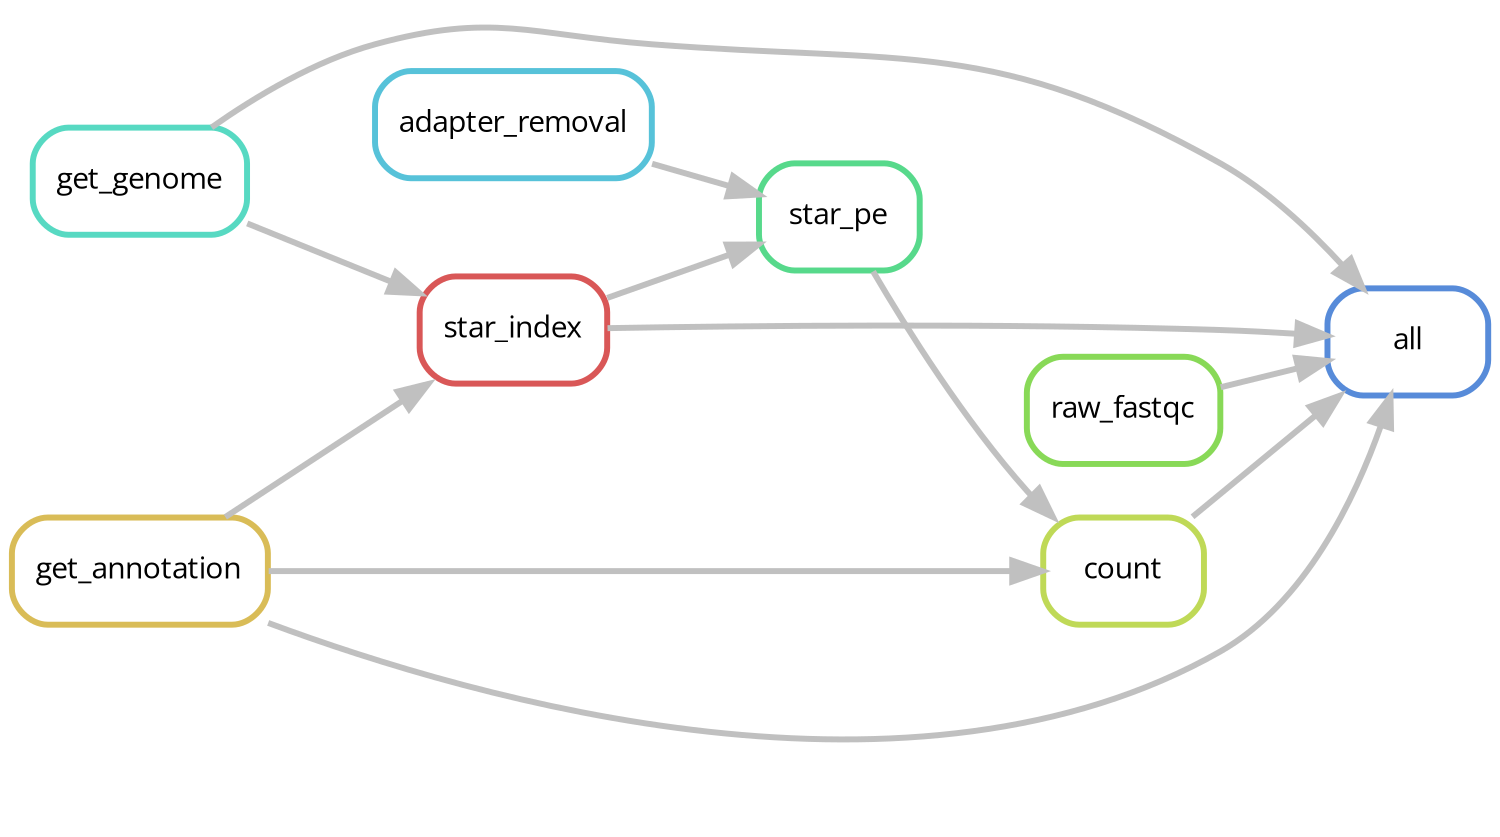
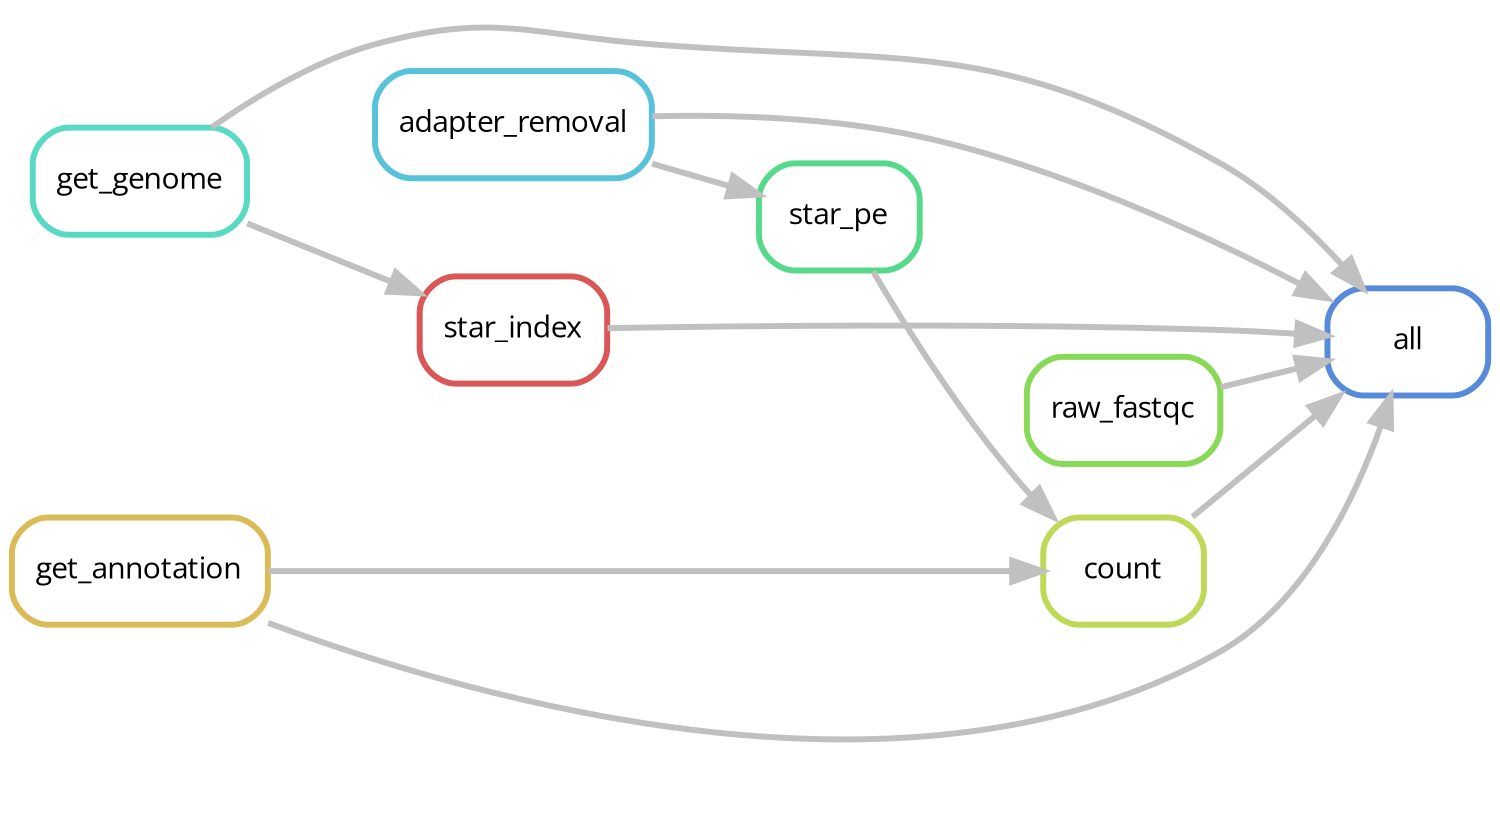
edge "adapter_removal" -> "all": added
edge "star_index" -> "star_pe": removed
edge "get_annotation" -> "star_index": removed
